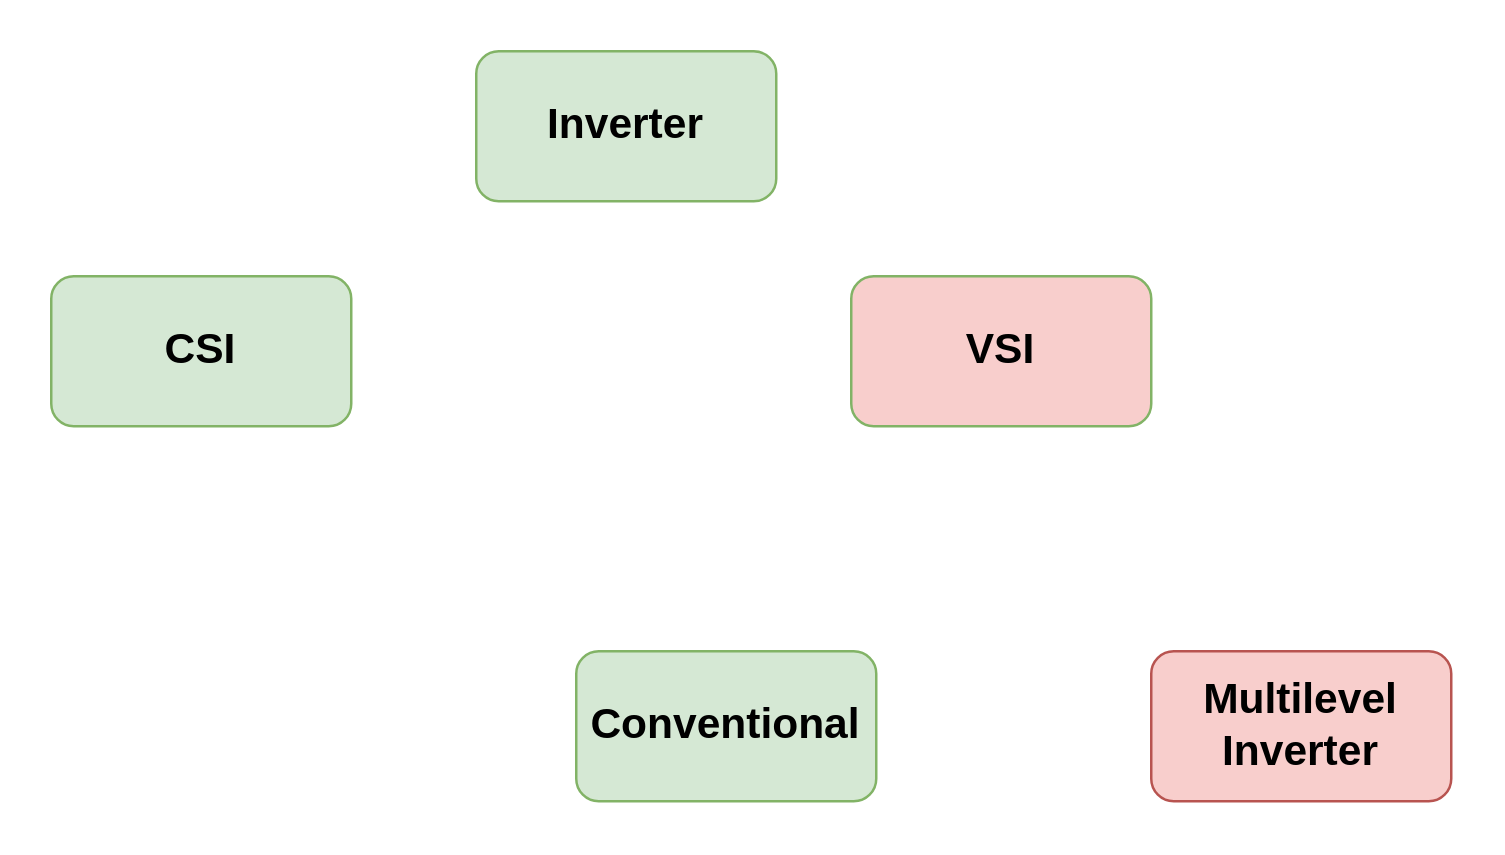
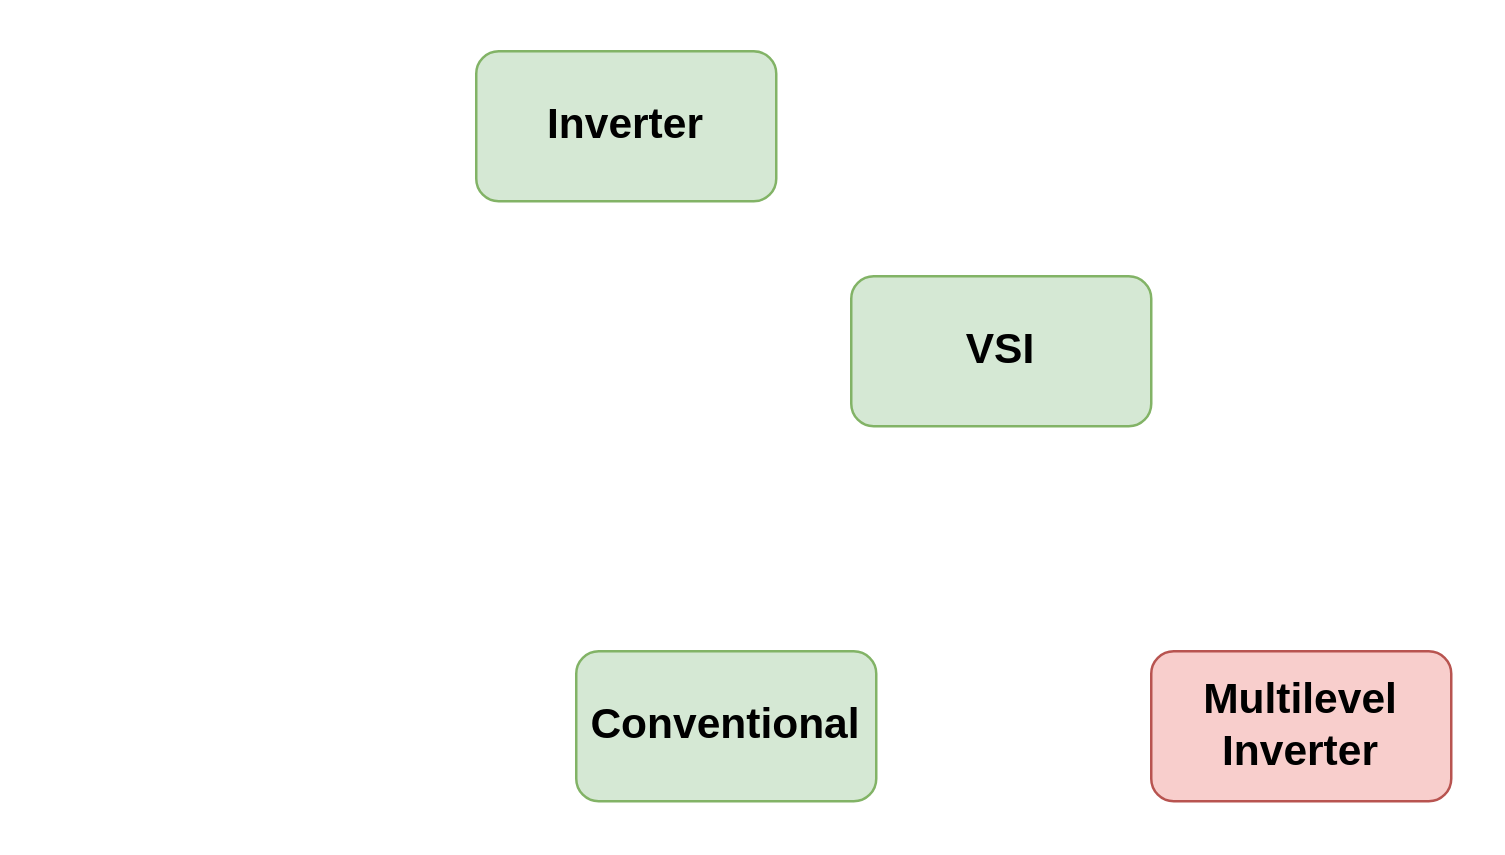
node "CSI": removed
node "VSI": fillcolor #f8cecc -> #d5e8d4
